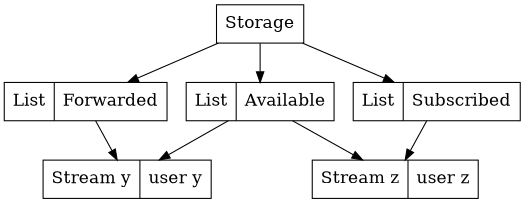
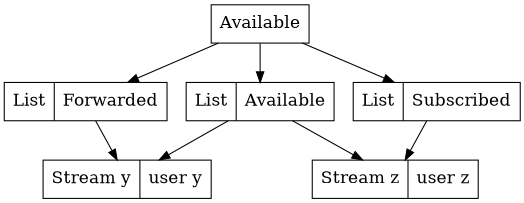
node "Storage": label "Storage" -> "Available"
